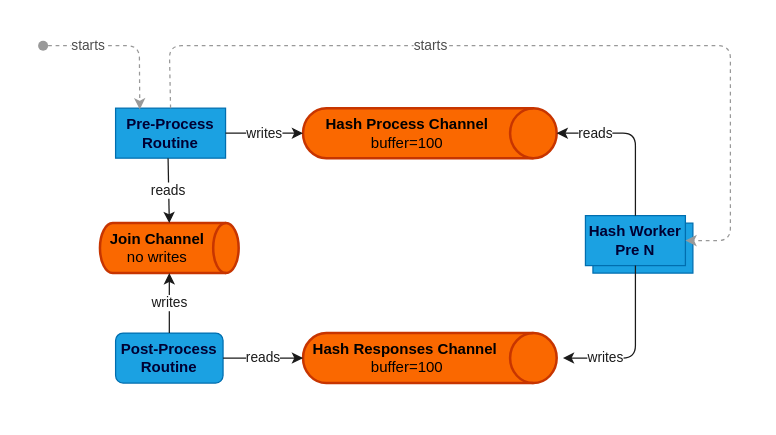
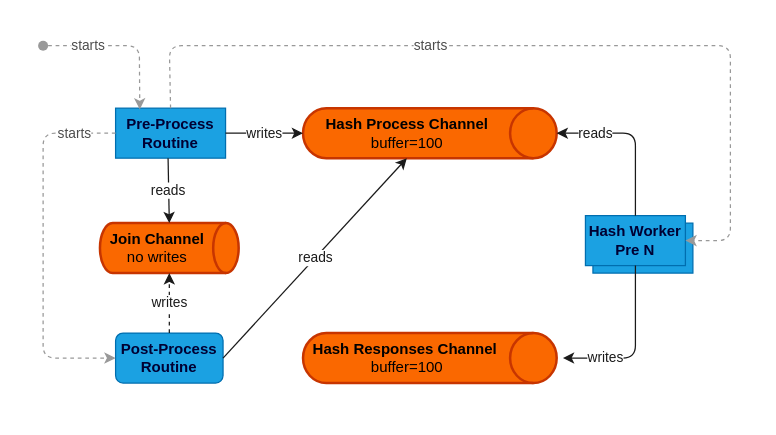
edge "Pre-Process Routine" -> "Post-Process Routine": added, label "starts"
edge "Post-Process Routine" -> "Join Channel no writes": style solid -> dashed
edge "Post-Process Routine" -> "Hash Responses Channel buffer=100": now "Post-Process Routine" -> "Hash Process Channel buffer=100"
